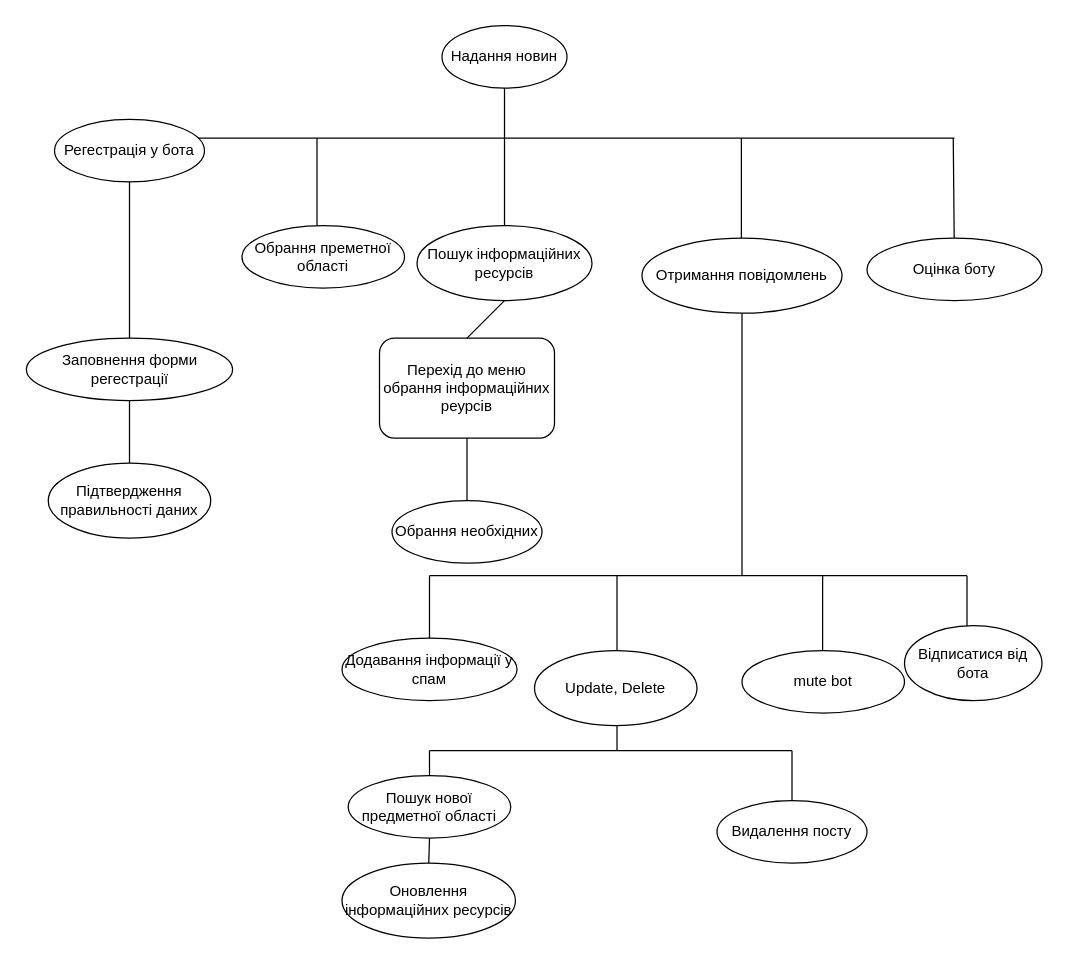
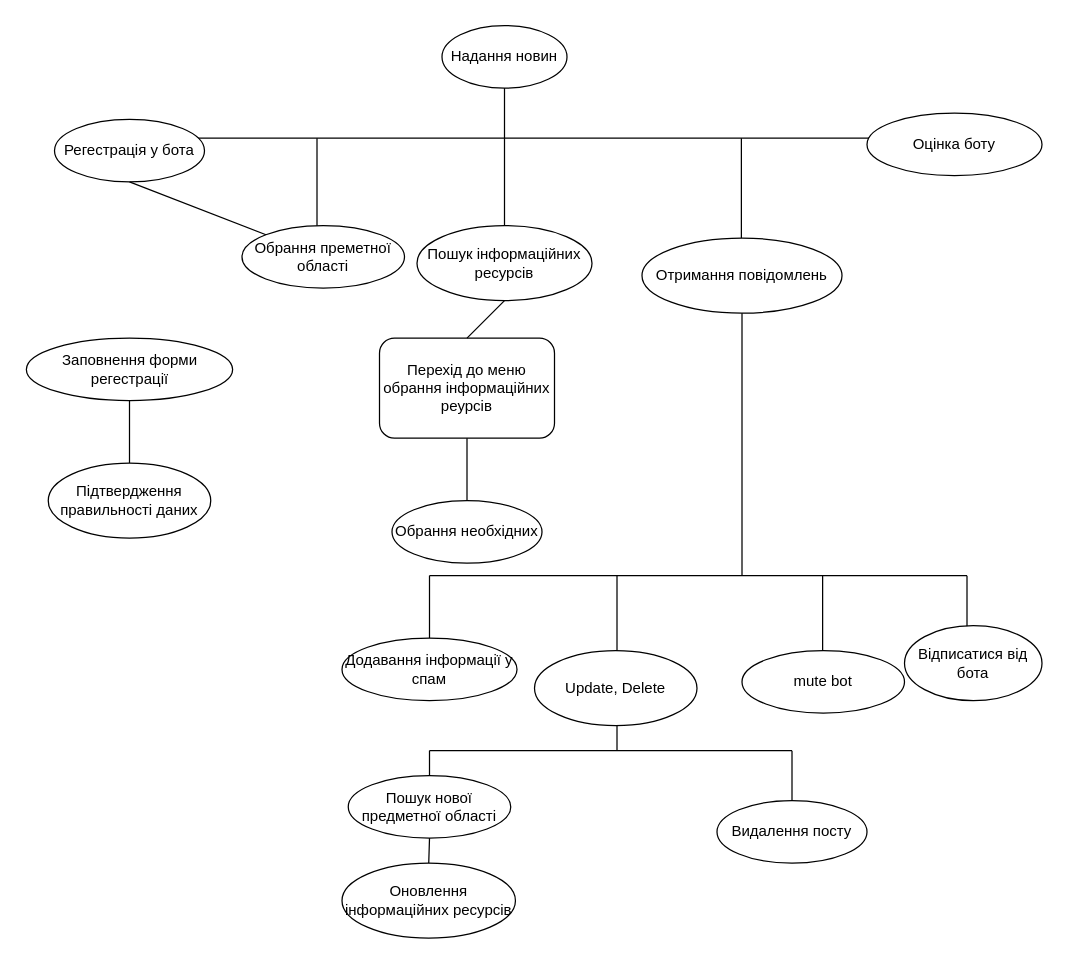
edge "Регестрація у бота" -- "Заповнення форми регестрації": now "Регестрація у бота" -- "Обрання преметної області"
node "Оцінка боту": moved (954, 269) -> (954, 144)
